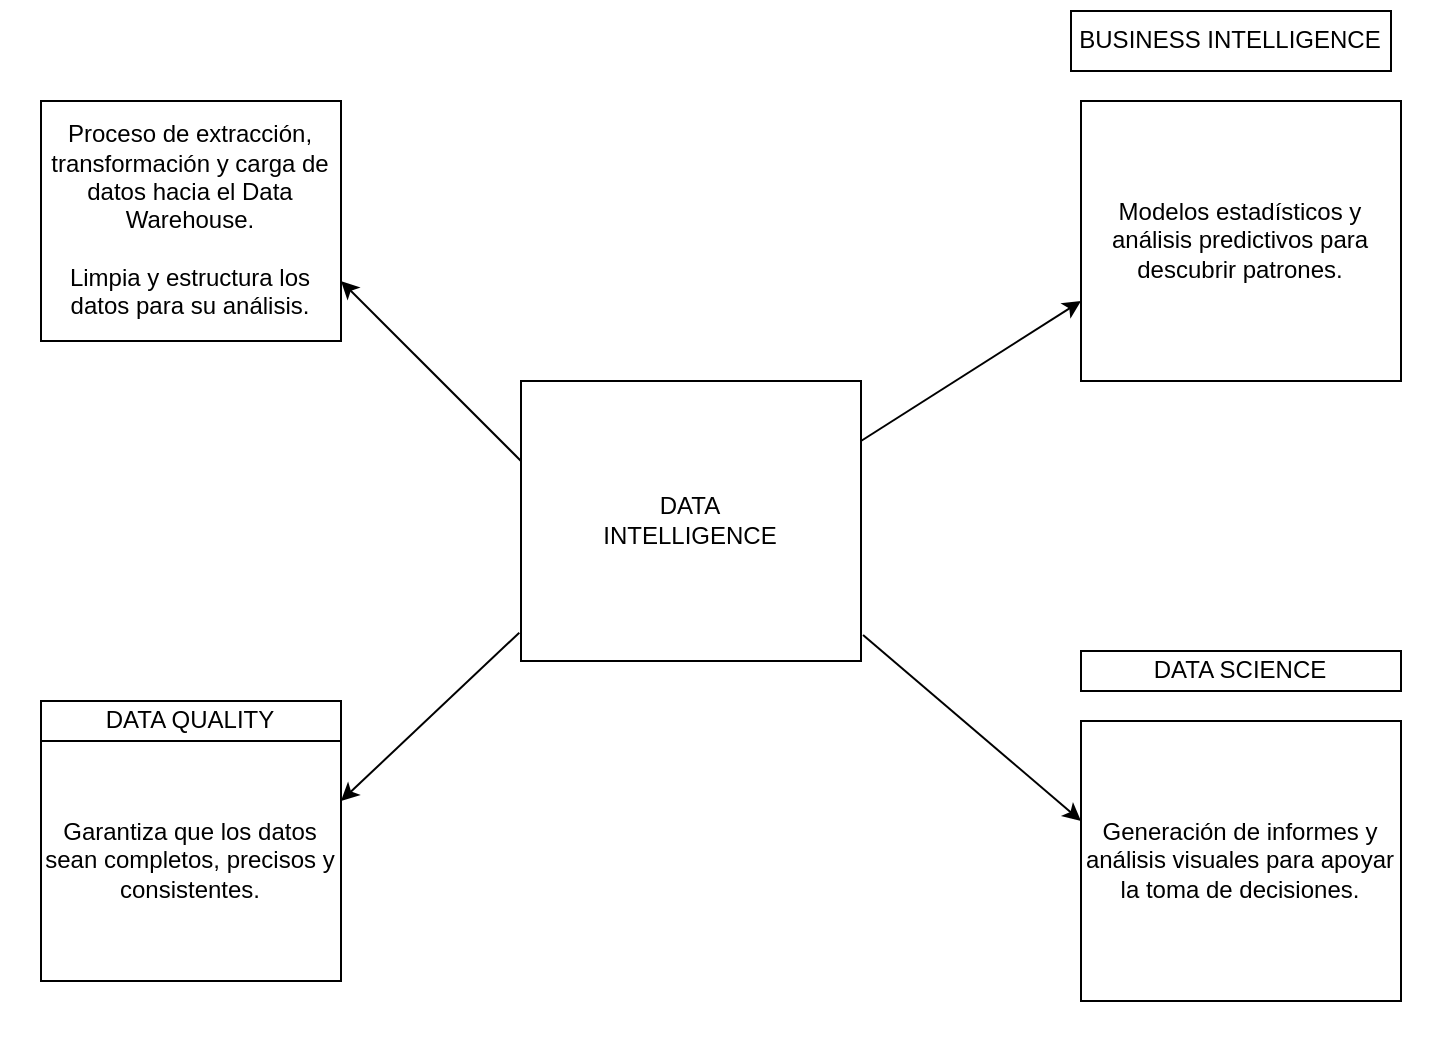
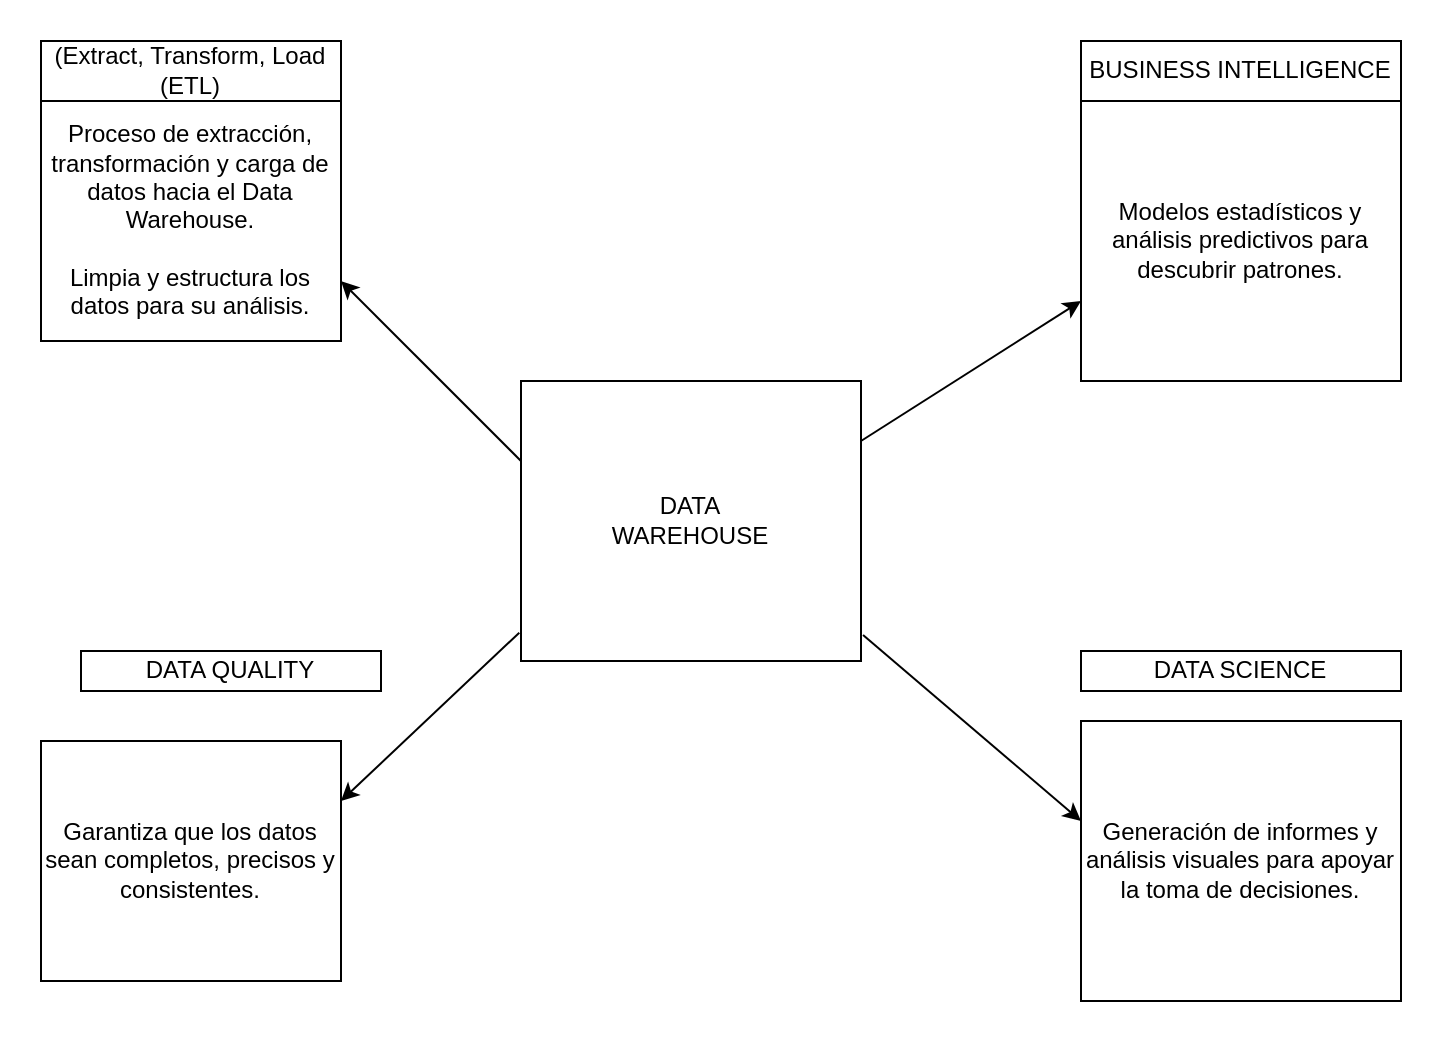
node "BUSINESS INTELLIGENCE": moved (1231, 41) -> (1241, 71)
node "(Extract, Transform, Load (ETL)": added
node "DATA INTELLIGENCE": label "DATA INTELLIGENCE" -> "DATA WAREHOUSE"
node "DATA QUALITY": moved (191, 721) -> (231, 671)
